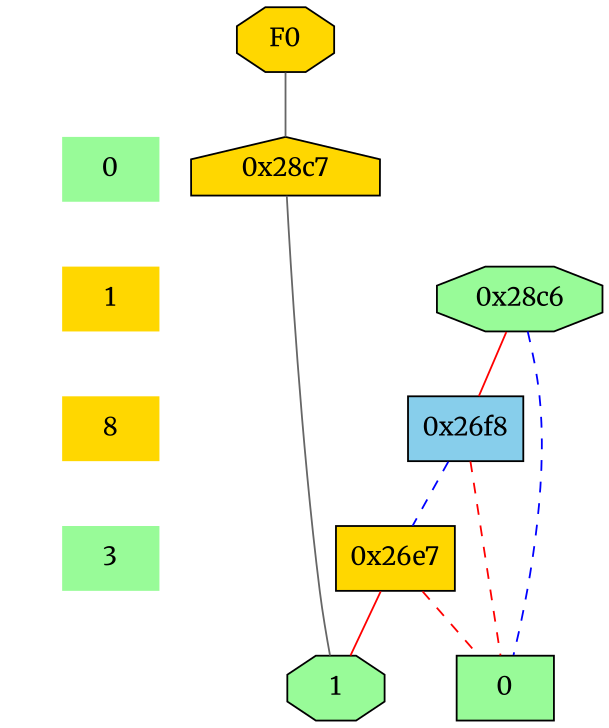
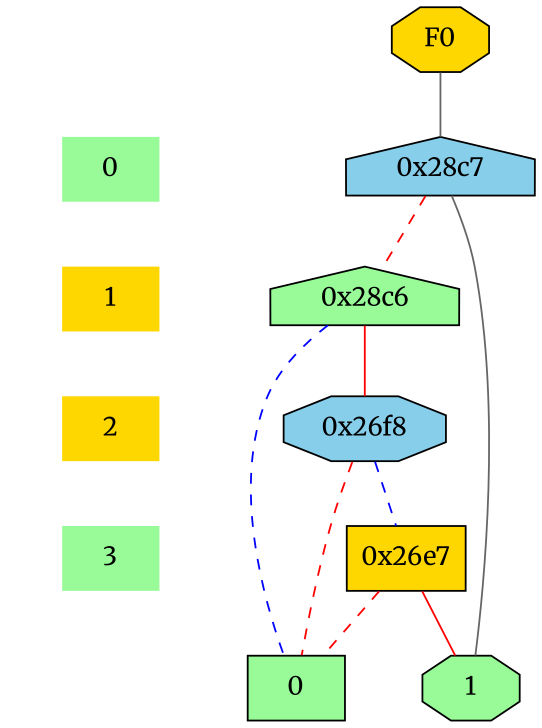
node "0x28c7": fillcolor gold -> skyblue
edge "0x28c7" -- "0x28c6": added
node "0x28c6": shape octagon -> house
node "8": label "8" -> "2"
node "0x26f8": shape box -> octagon
